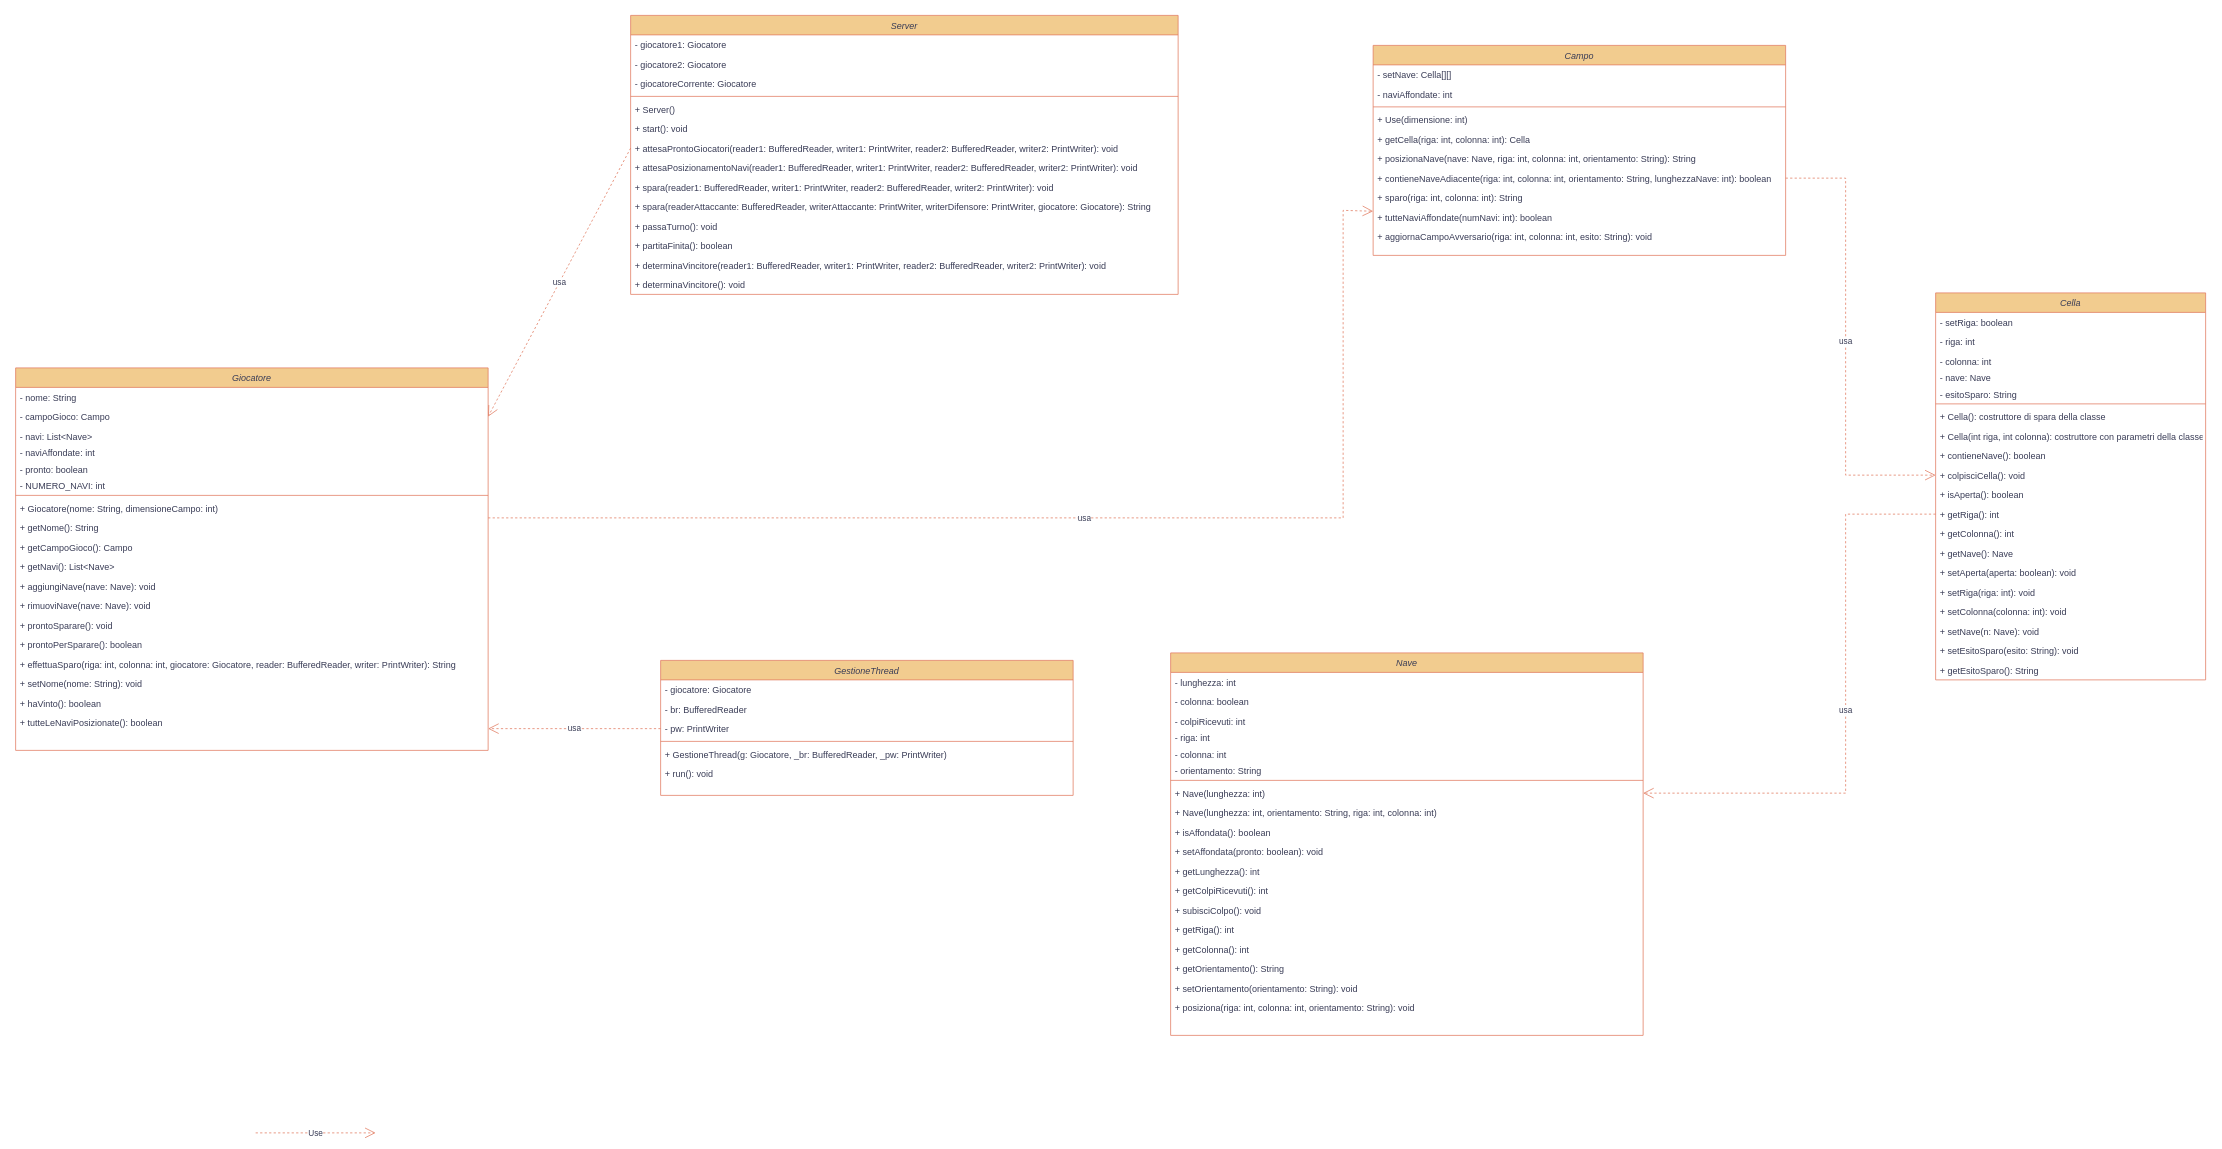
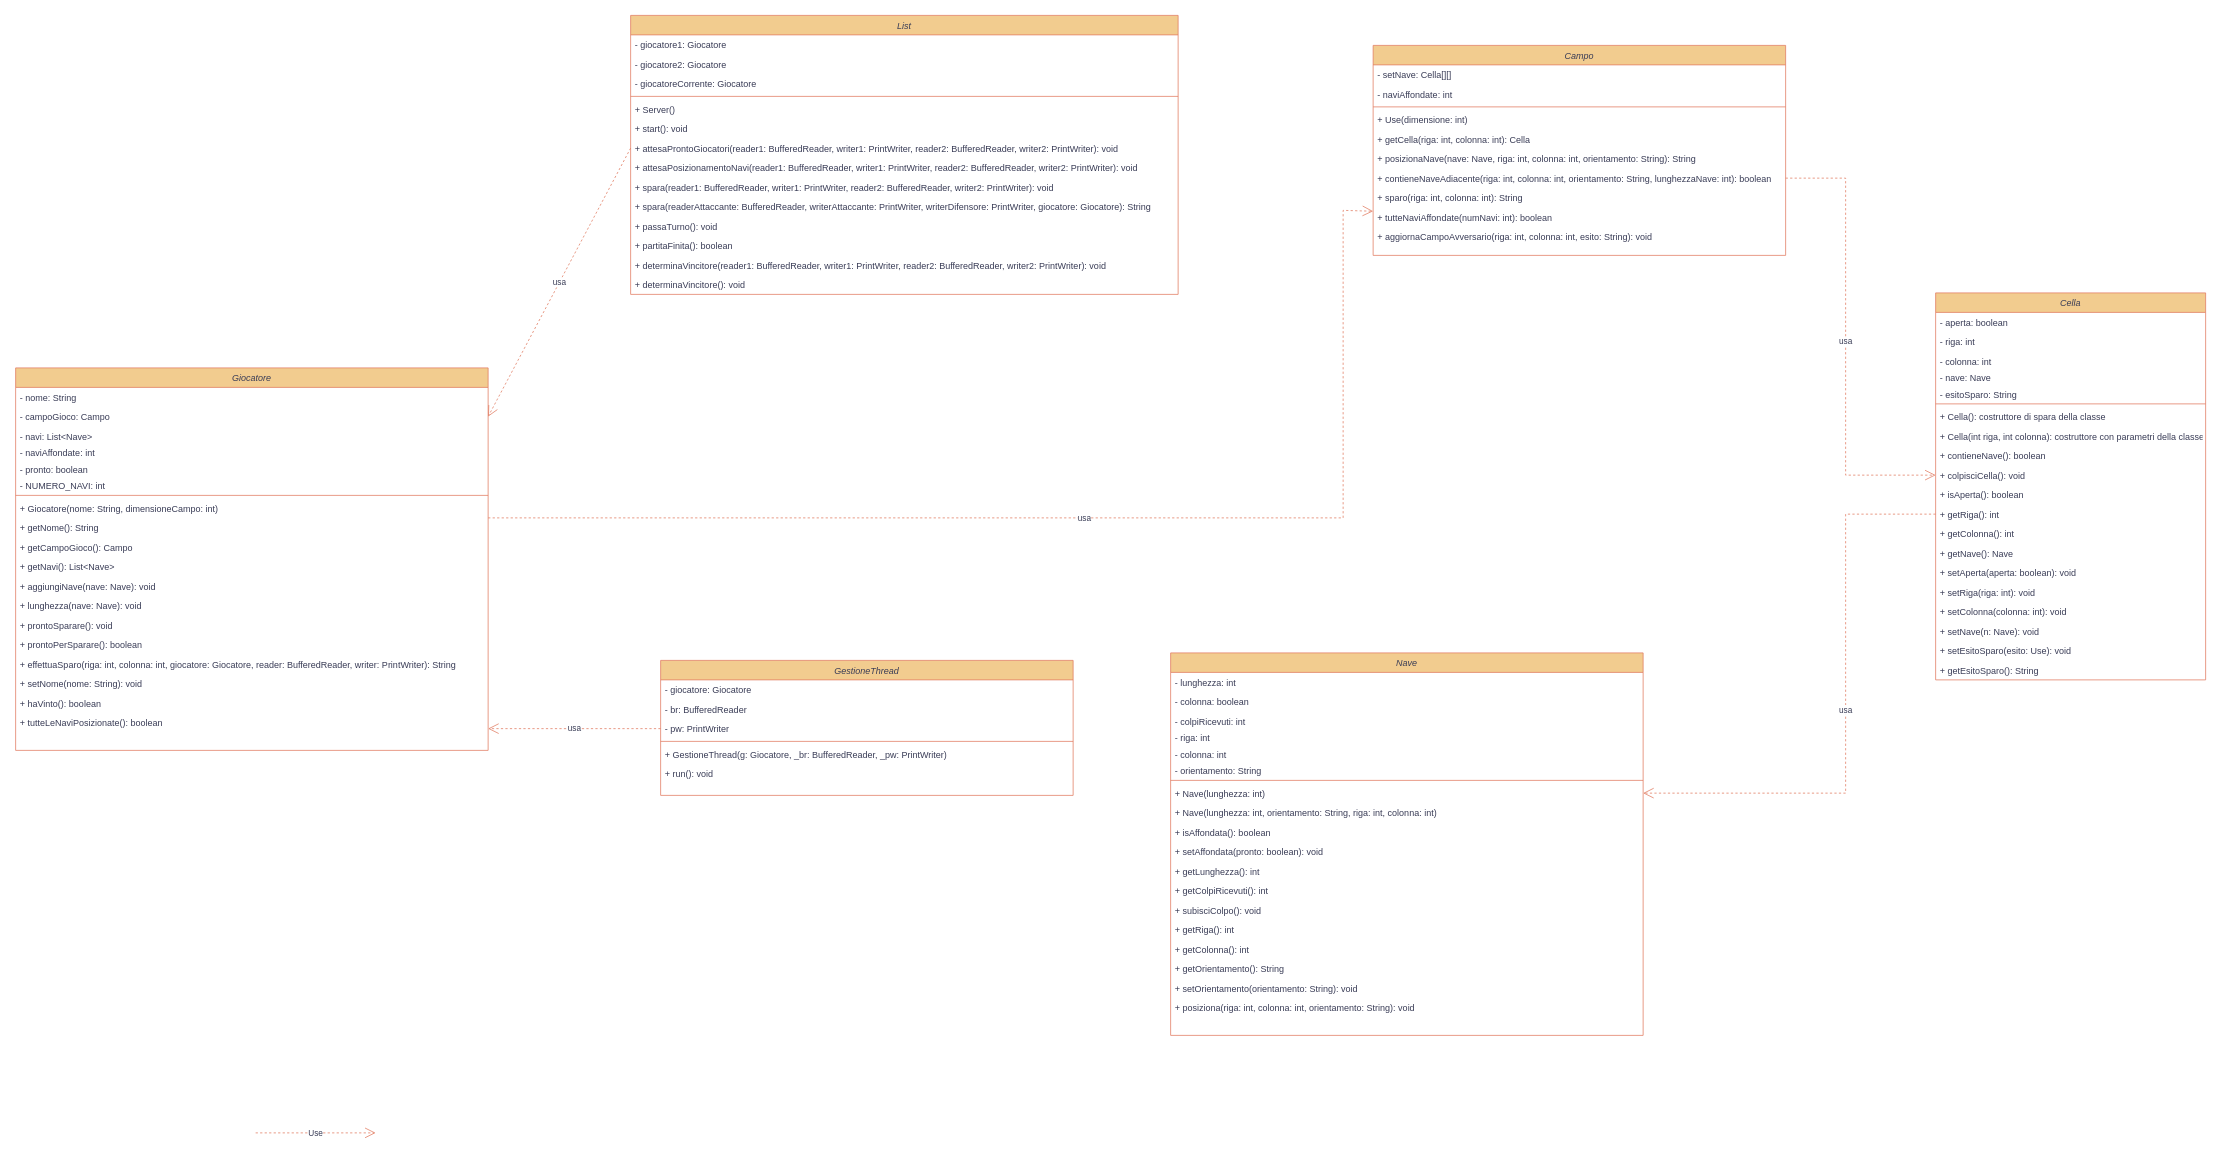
node "Server": label "Server" -> "List"
node "- setRiga: boolean": label "- setRiga: boolean" -> "- aperta: boolean"
node "+ rimuoviNave(nave: Nave): void": label "+ rimuoviNave(nave: Nave): void" -> "+ lunghezza(nave: Nave): void"
node "+ setEsitoSparo(esito: String): void": label "+ setEsitoSparo(esito: String): void" -> "+ setEsitoSparo(esito: Use): void"
